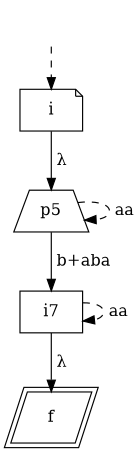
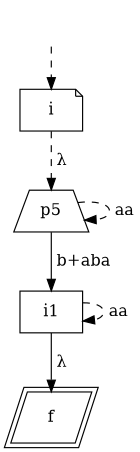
edge "i" -> "p5": style solid -> dashed
node "i7": label "i7" -> "i1"
